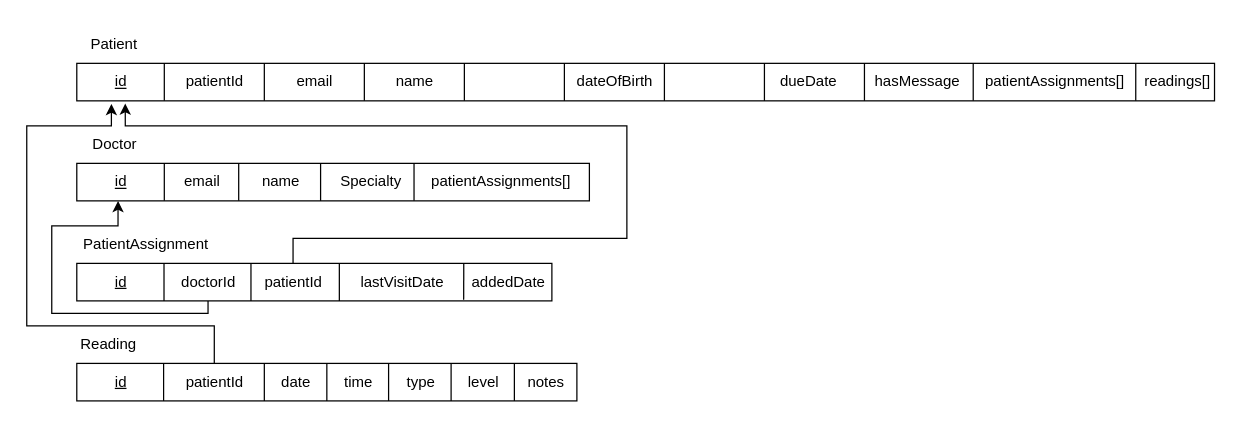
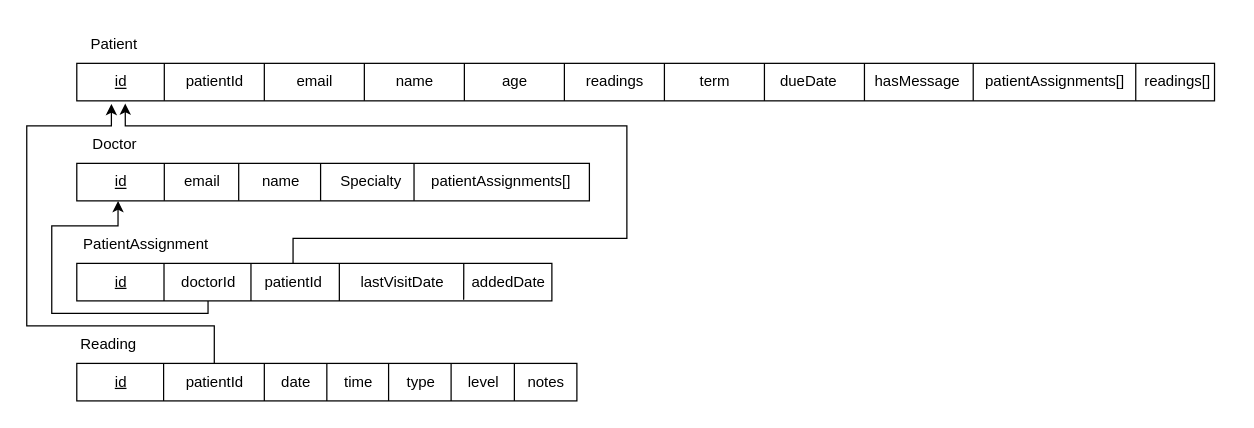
node "age": added
node "dateOfBirth": label "dateOfBirth" -> "readings"
node "term": added
